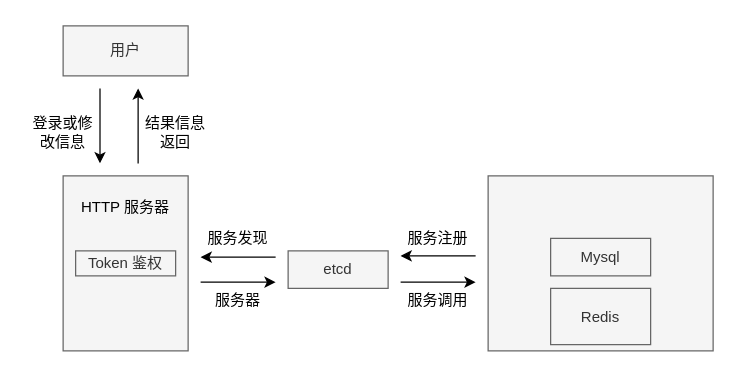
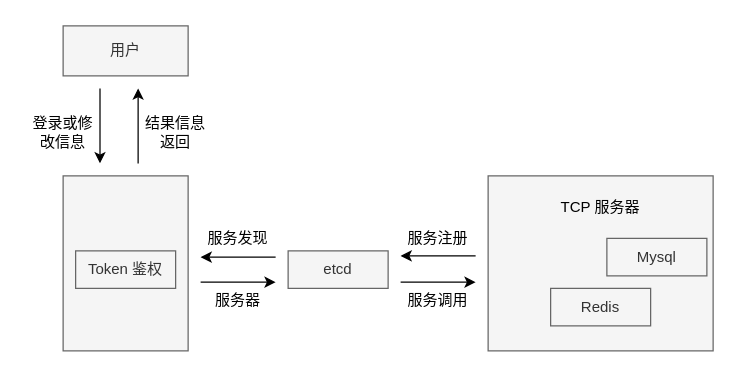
node "HTTP 服务器": removed
node "TCP 服务器": added
node "Mysql": moved (601, 257) -> (657, 257)
node "Token 鉴权": size 100x25 -> 100x38
node "Redis": size 100x56 -> 100x38
